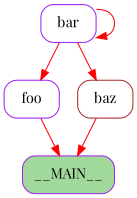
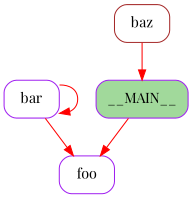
edge "bar" -> "baz": removed
edge "foo" -> "__MAIN__": reversed
